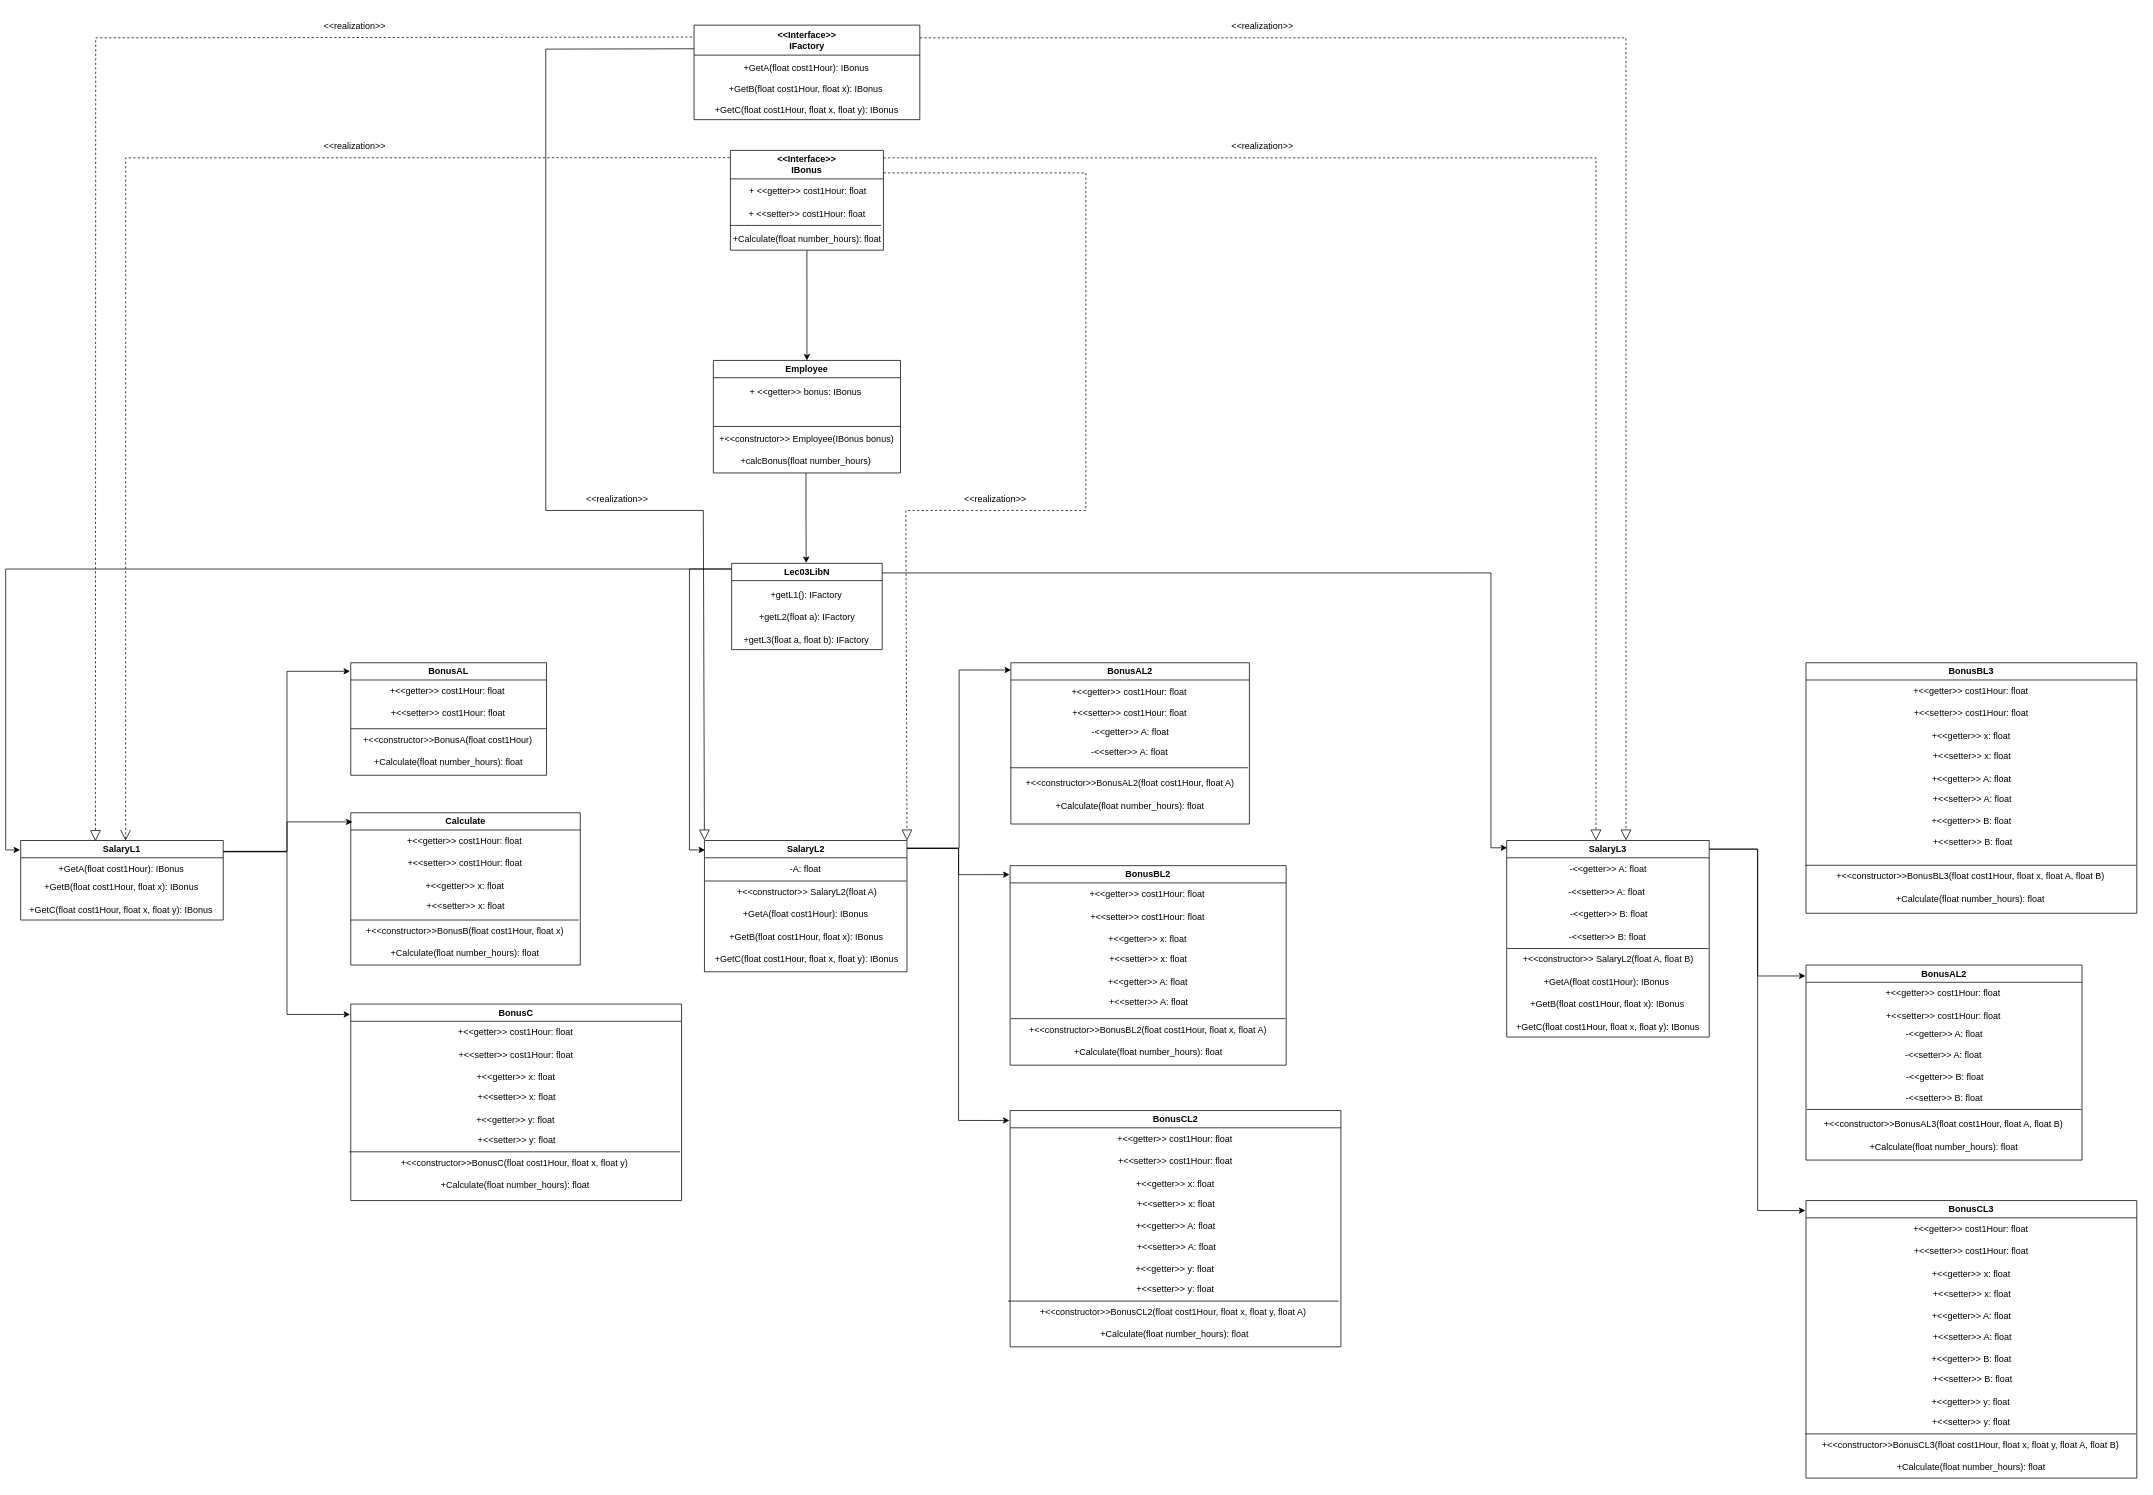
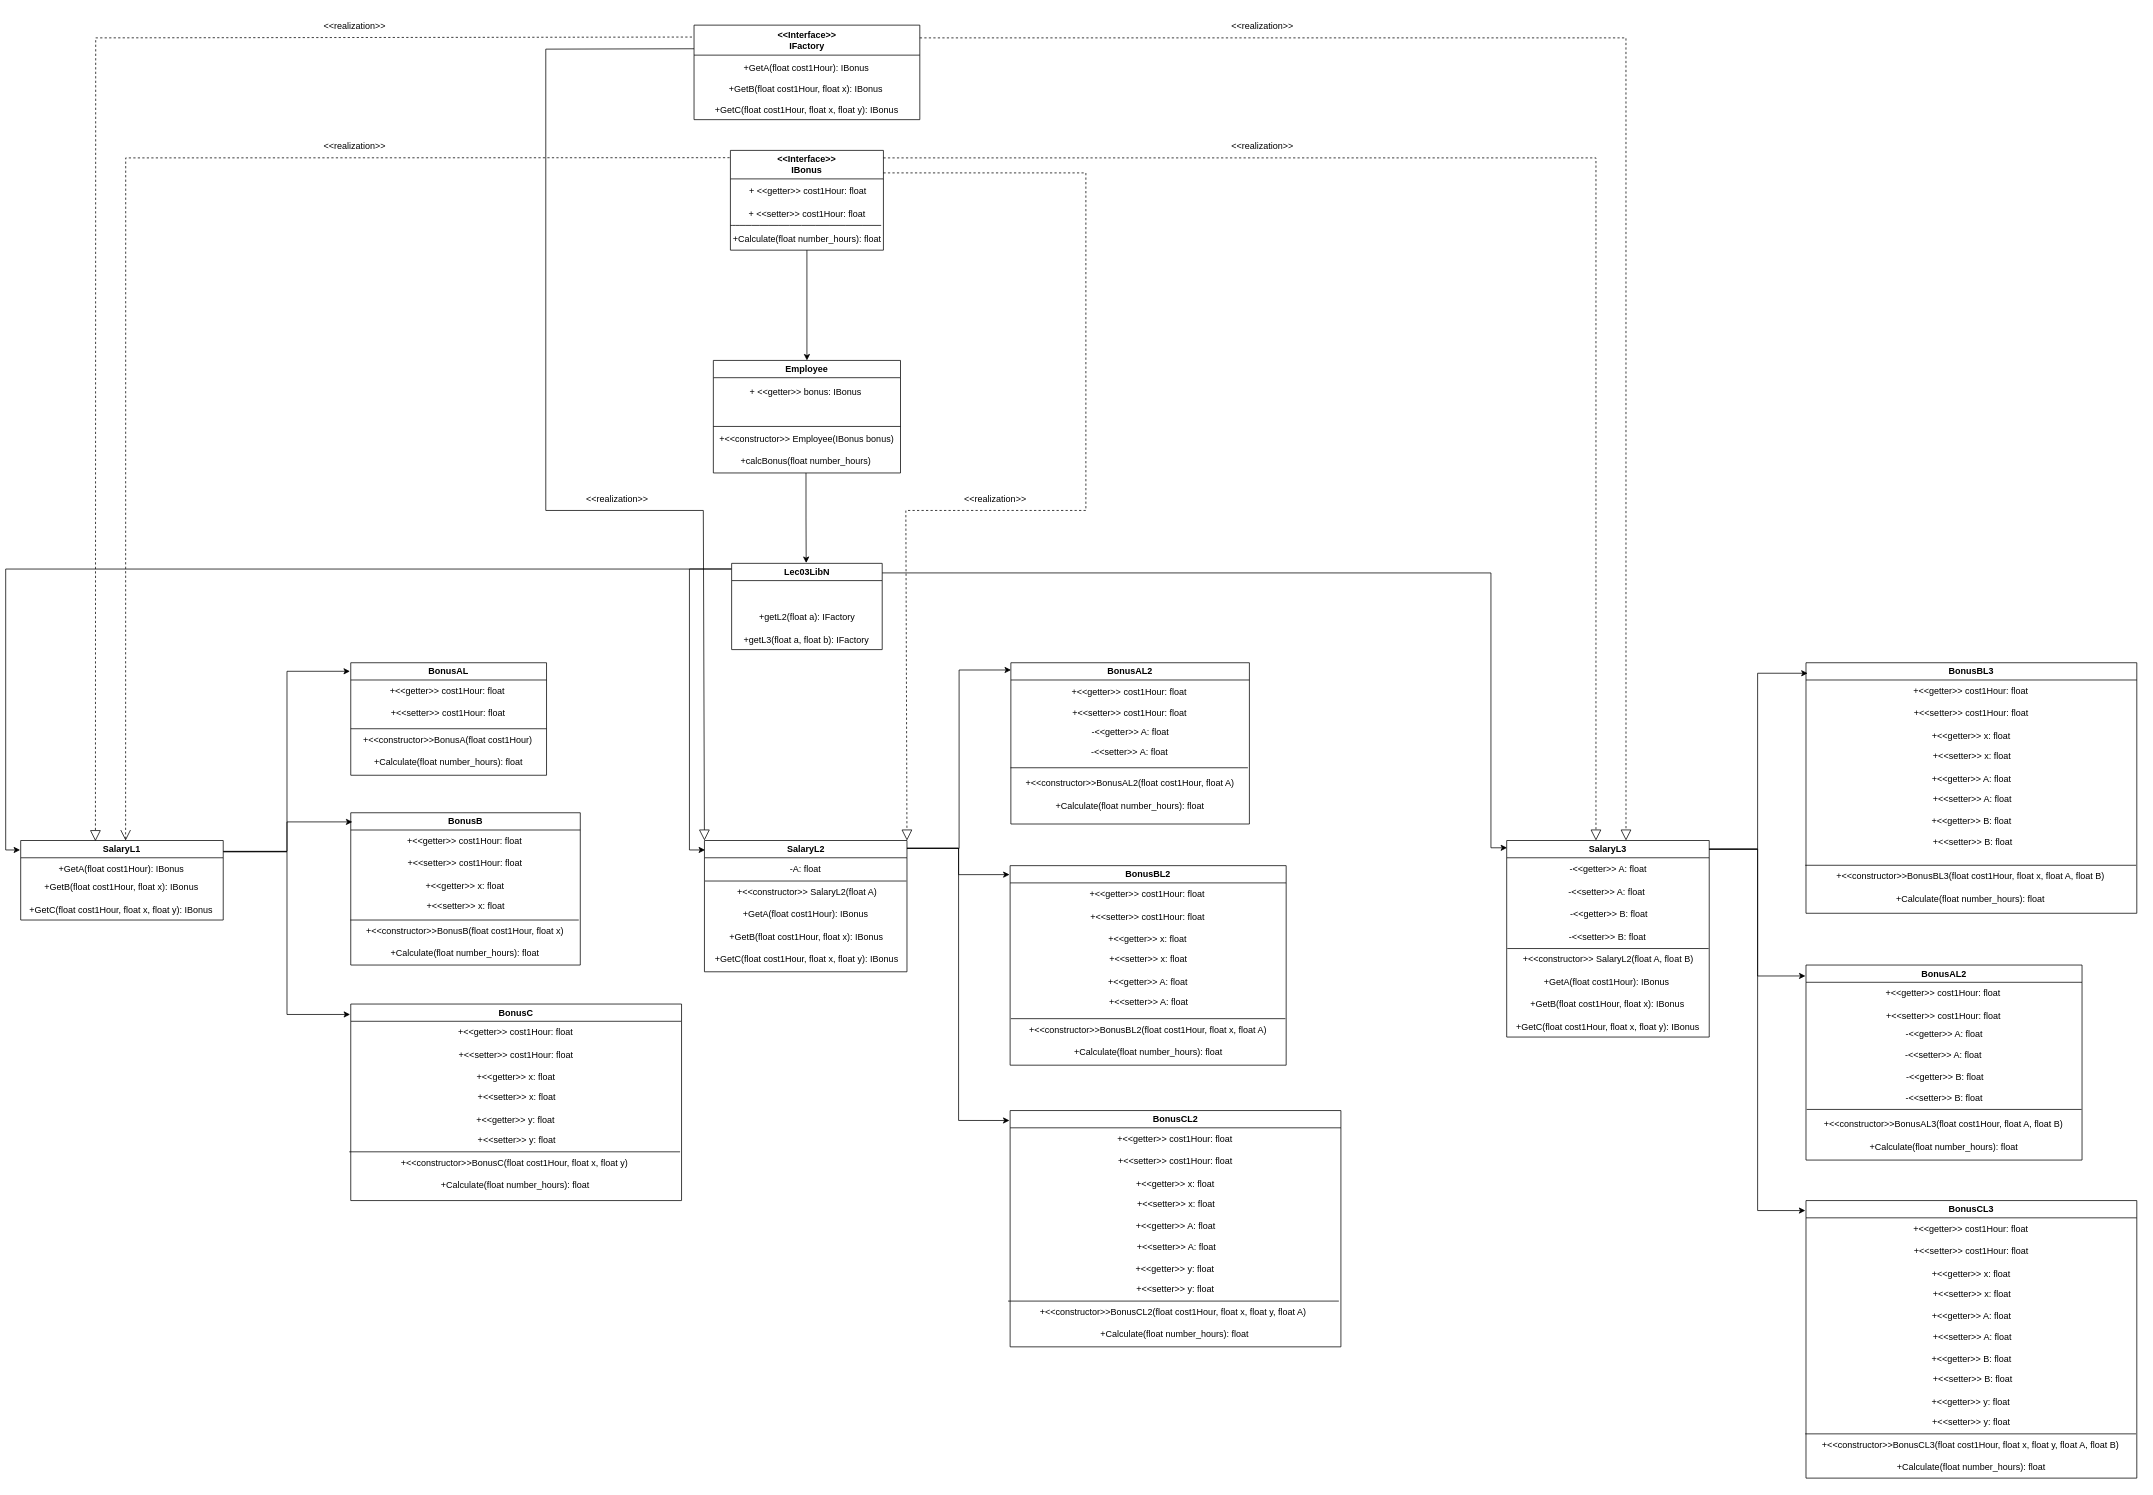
node "+getL1(): IFactory": removed
edge "SalaryL3" -> "BonusBL3": added
node "Calculate": label "Calculate" -> "BonusB"
